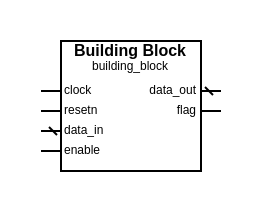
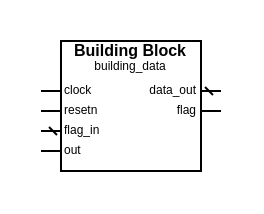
node "building_block": label "building_block" -> "building_data"
node "data_in": label "data_in" -> "flag_in"
node "enable": label "enable" -> "out"
